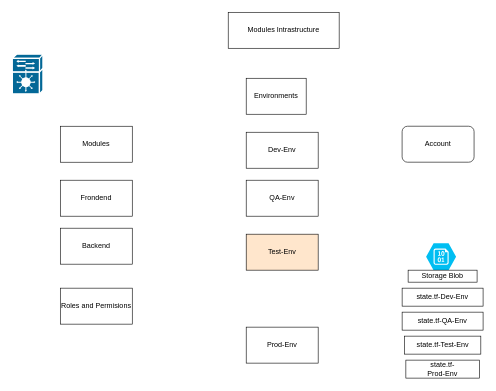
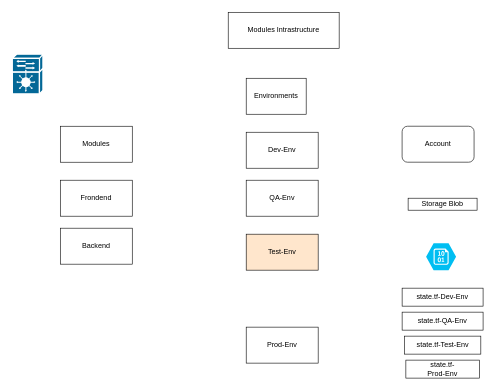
node "Storage Blob": moved (443, 276) -> (443, 204)
node "Roles and Permisions": removed
